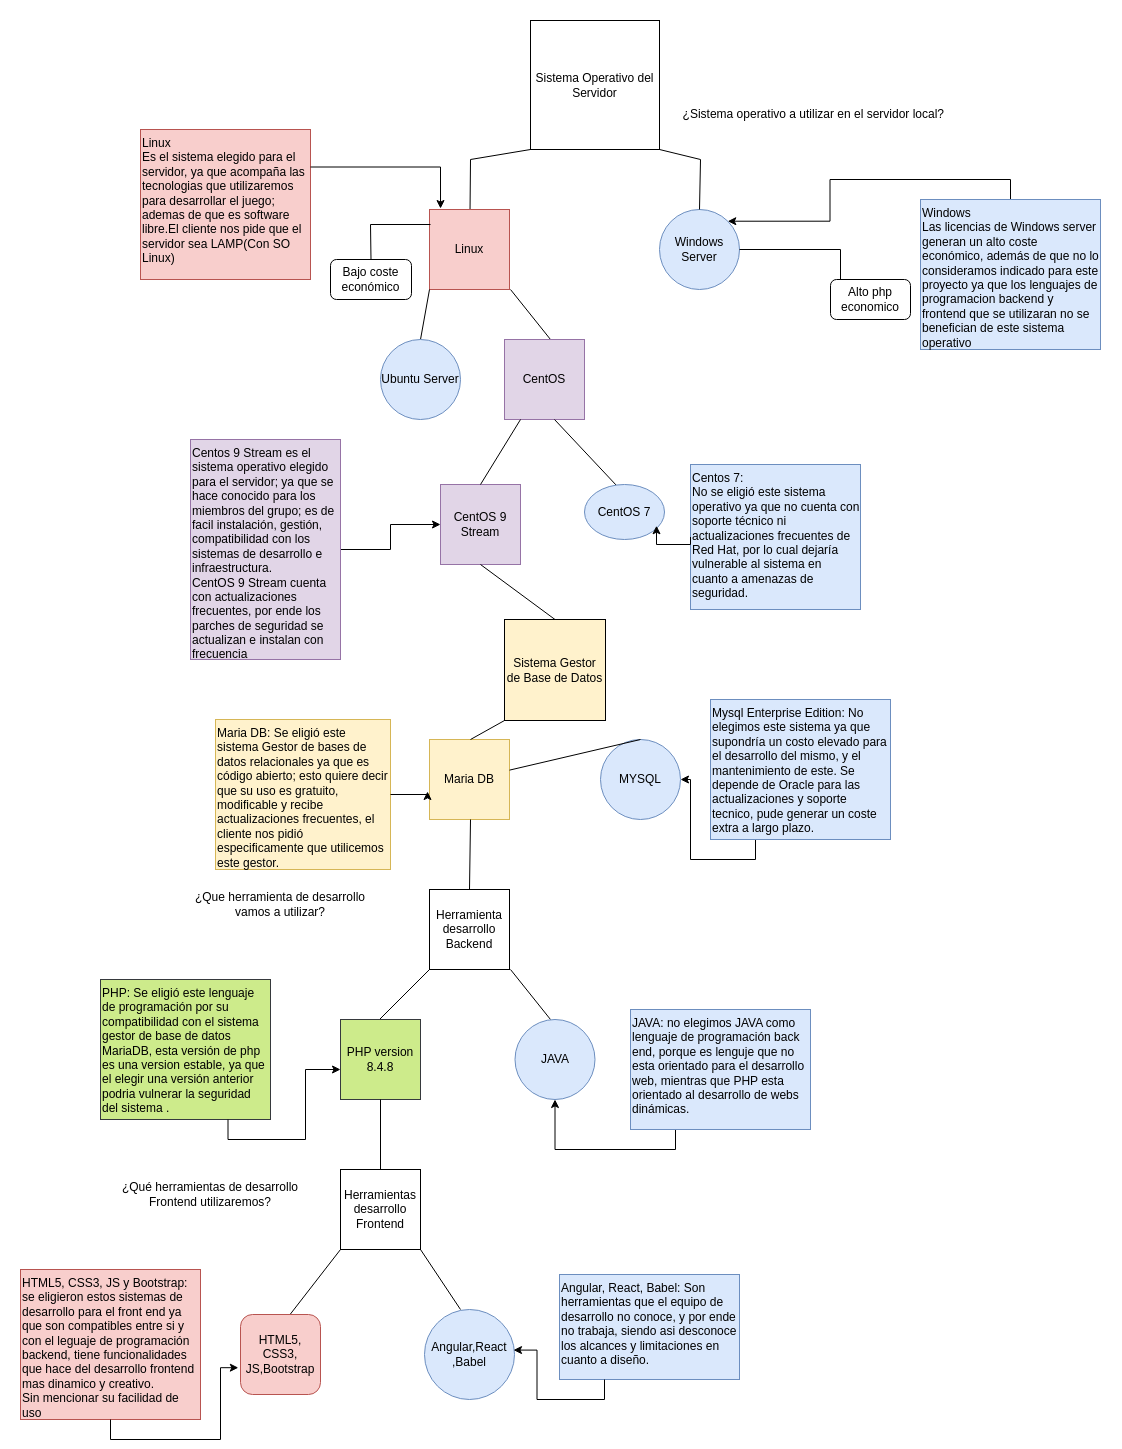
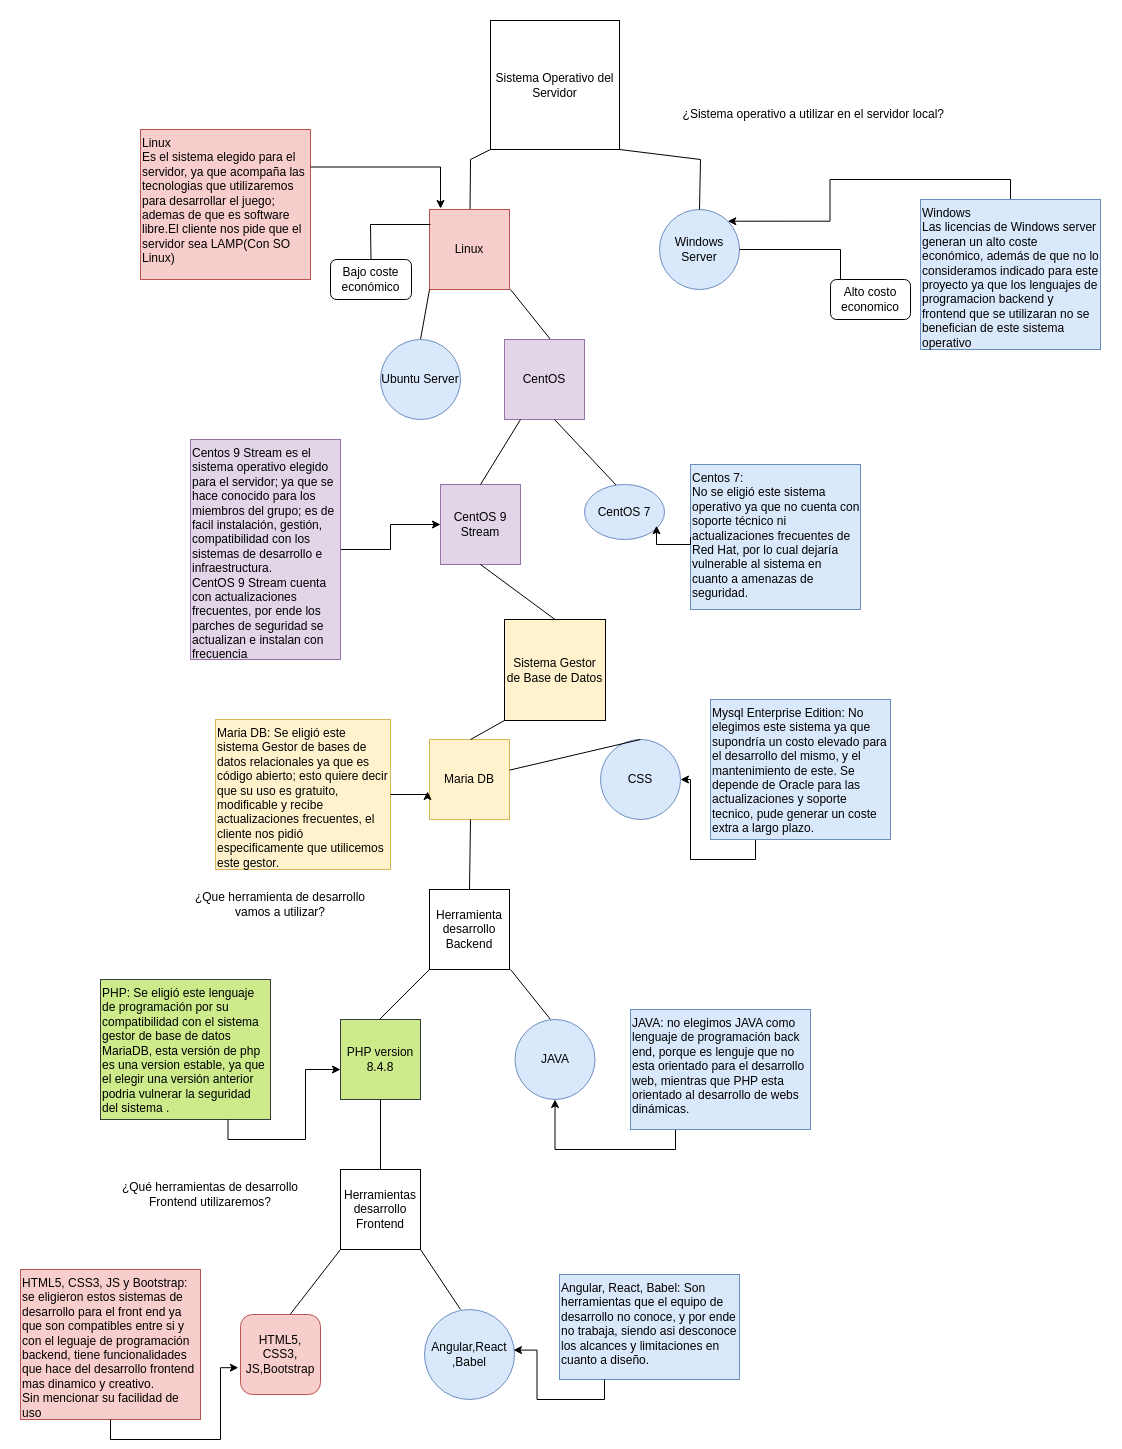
node "Sistema Operativo del Servidor": moved (595, 85) -> (555, 85)
node "Alto php economico": label "Alto php economico" -> "Alto costo economico"
node "MYSQL": label "MYSQL" -> "CSS"
